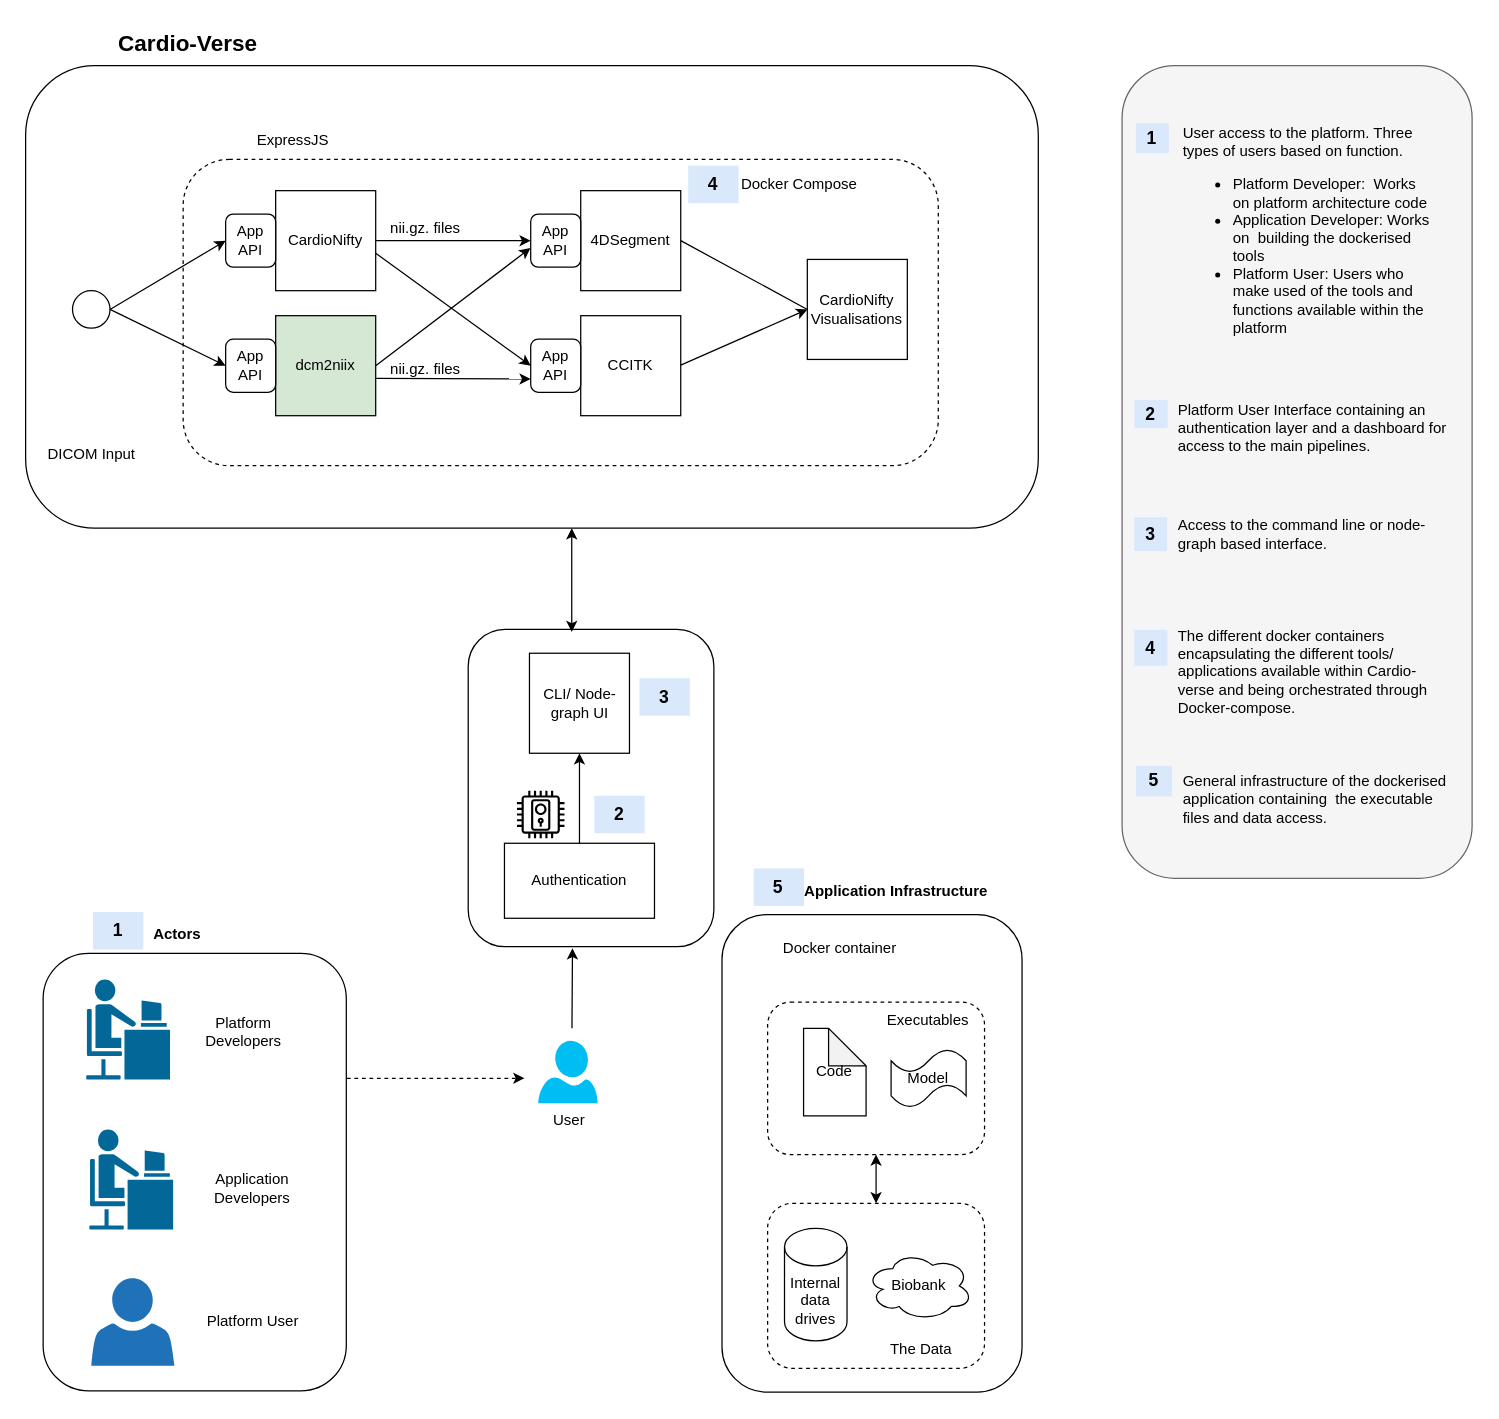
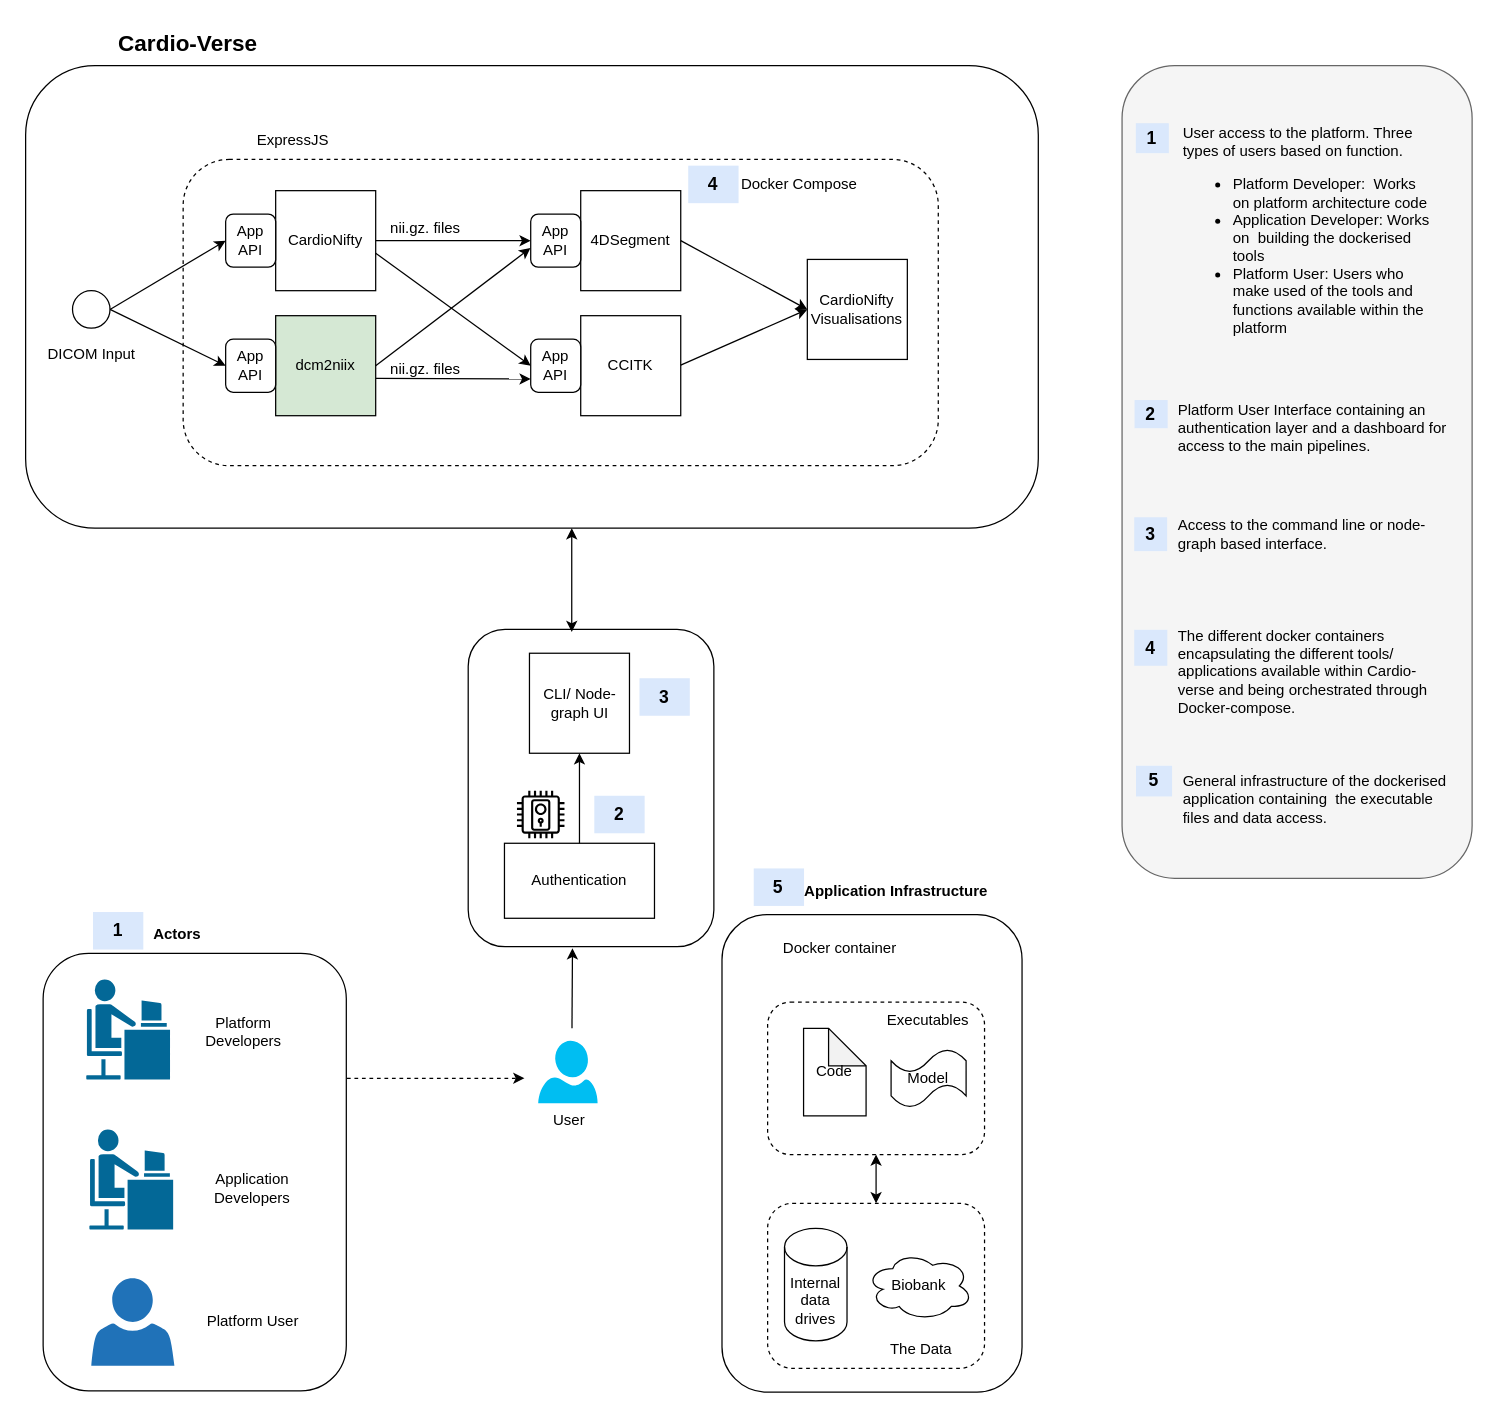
edge "4DSegment" -- "CardioNifty Visualisations": arrowhead none -> classic
node "DICOM Input": moved (91, 455) -> (91, 355)
